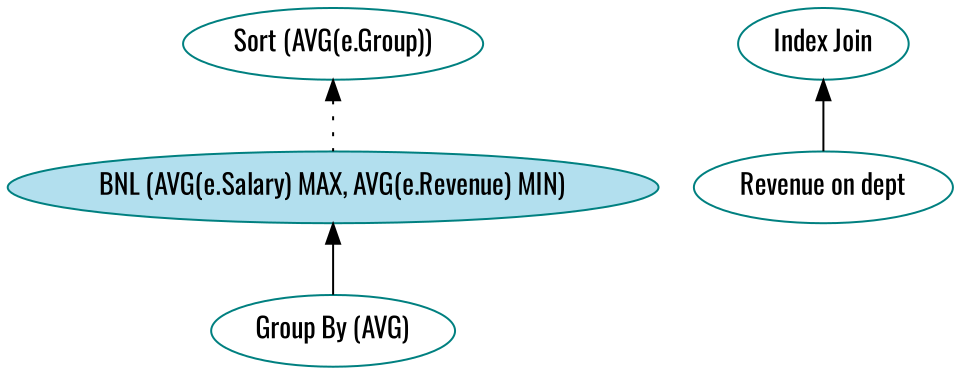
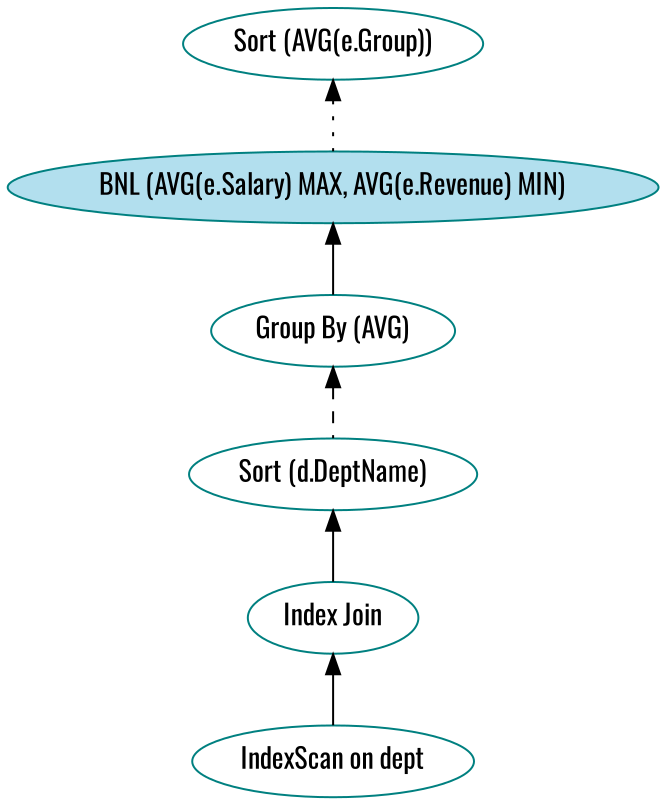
node "Revenue on dept": label "Revenue on dept" -> "IndexScan on dept"
node "Sort (d.DeptName)": added
